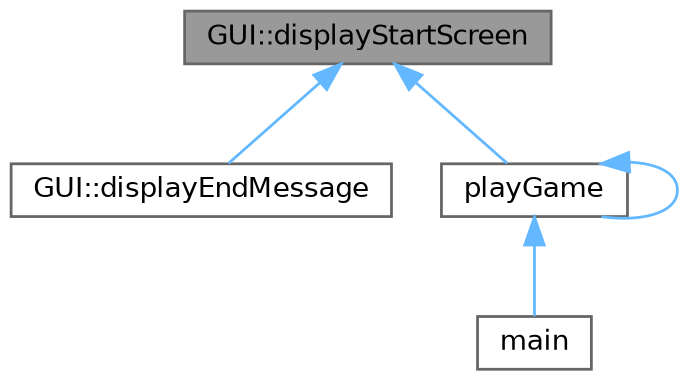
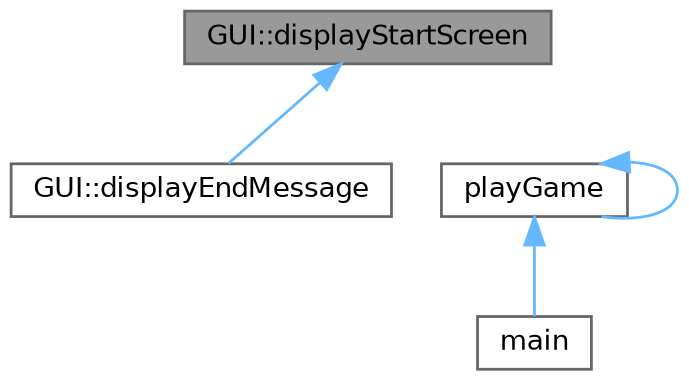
edge "playGame" -> "GUI::displayStartScreen": removed
